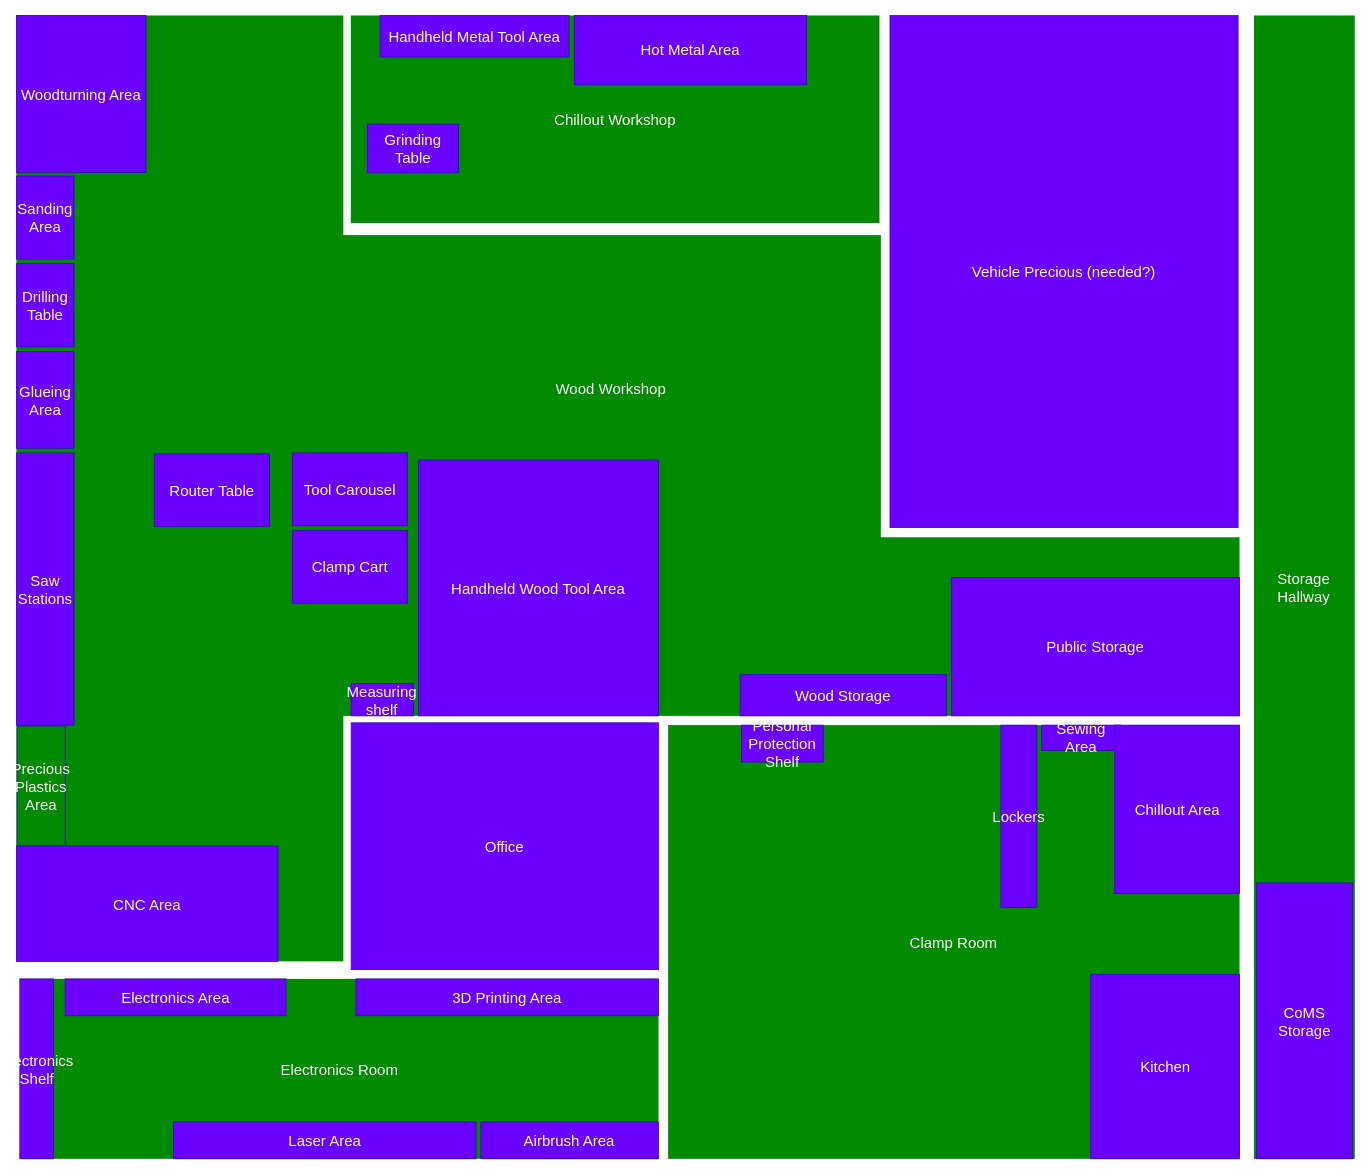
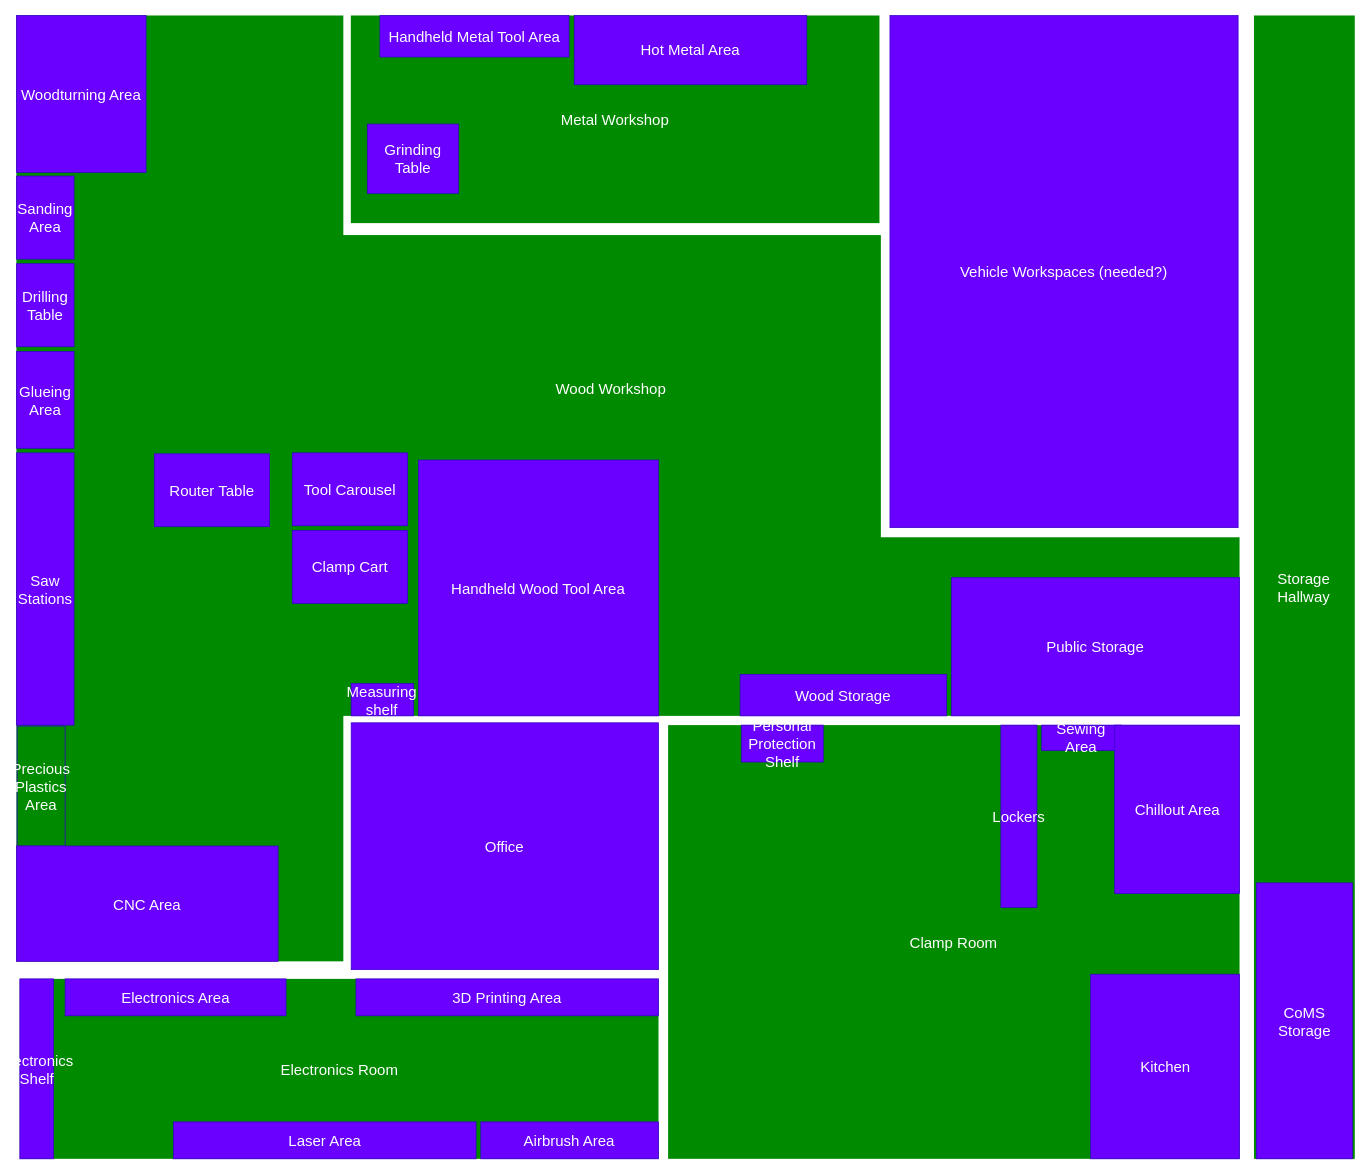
node "Chillout Workshop": label "Chillout Workshop" -> "Metal Workshop"
node "Grinding Table": size 91x49 -> 91x69
node "Vehicle Precious (needed?)": label "Vehicle Precious (needed?)" -> "Vehicle Workspaces (needed?)"
